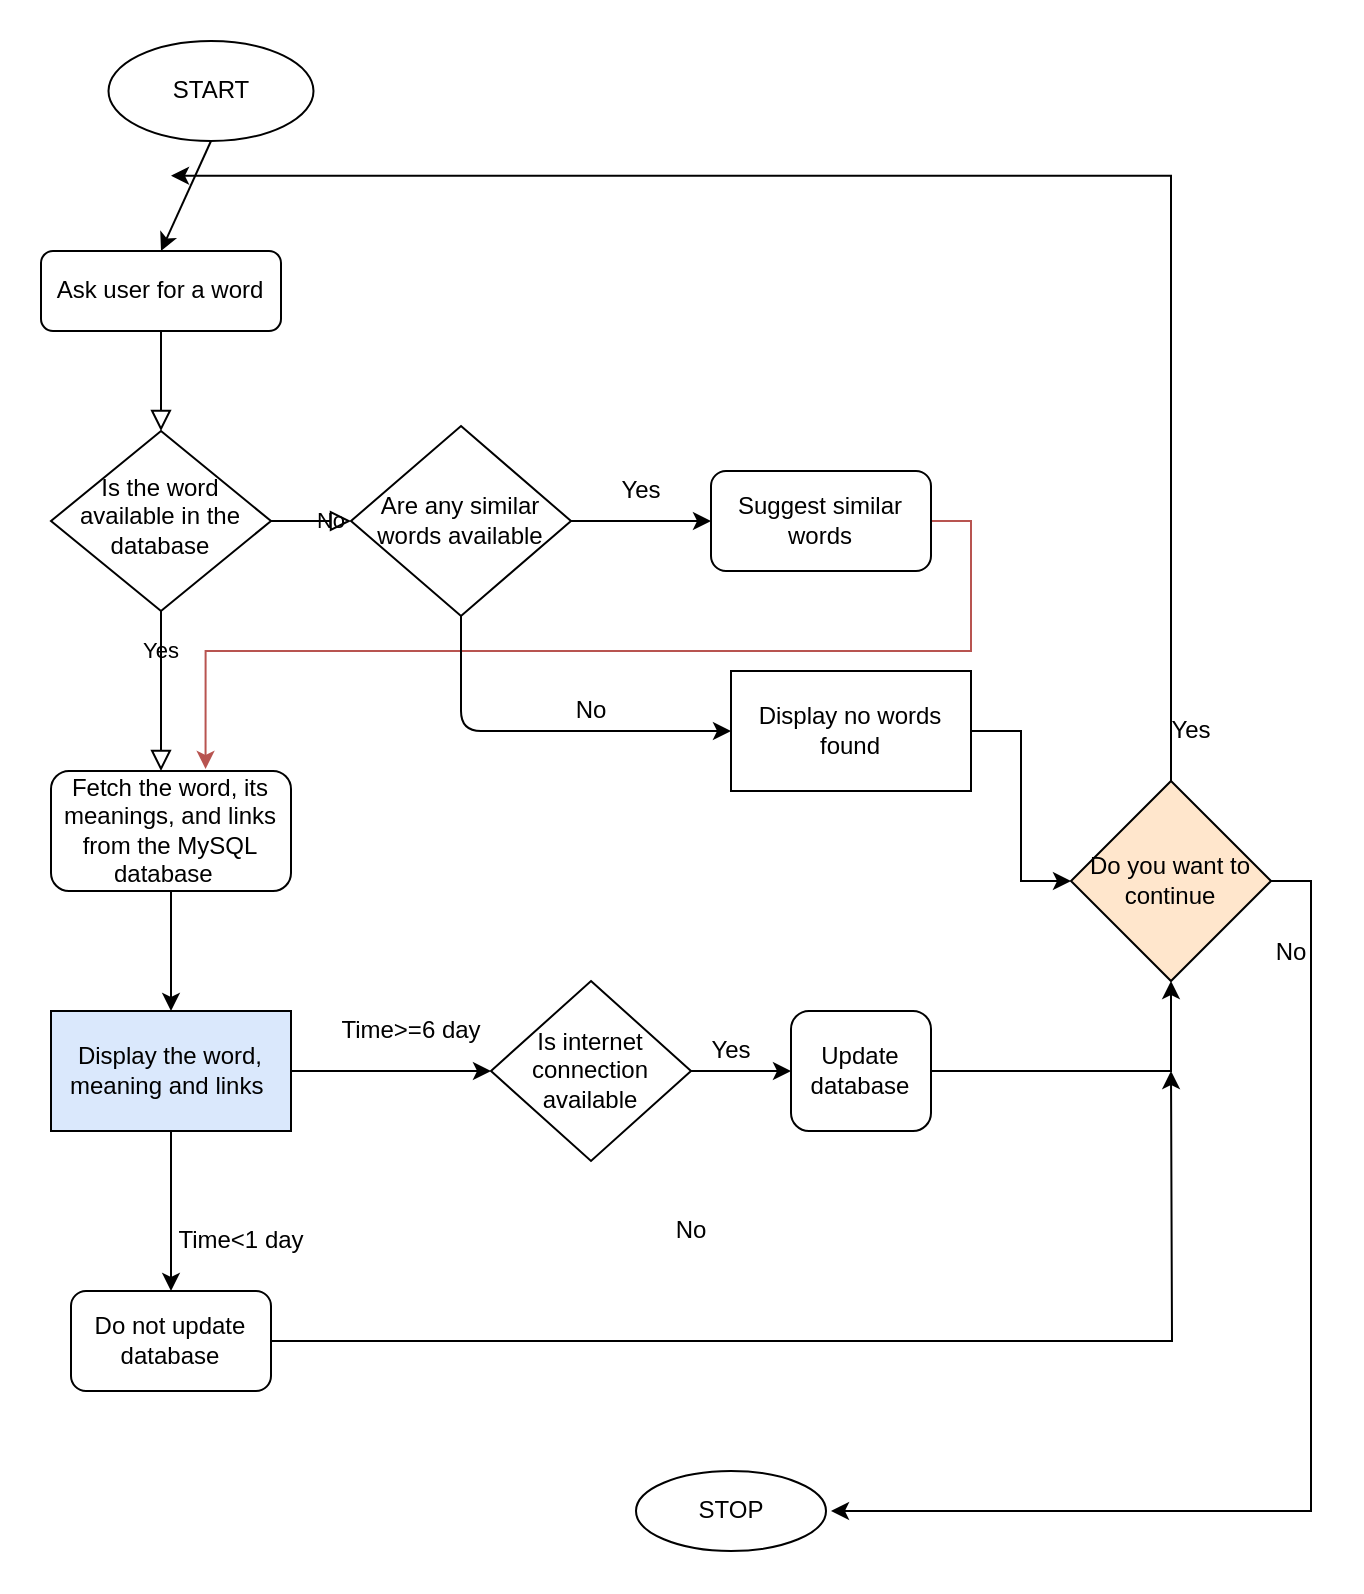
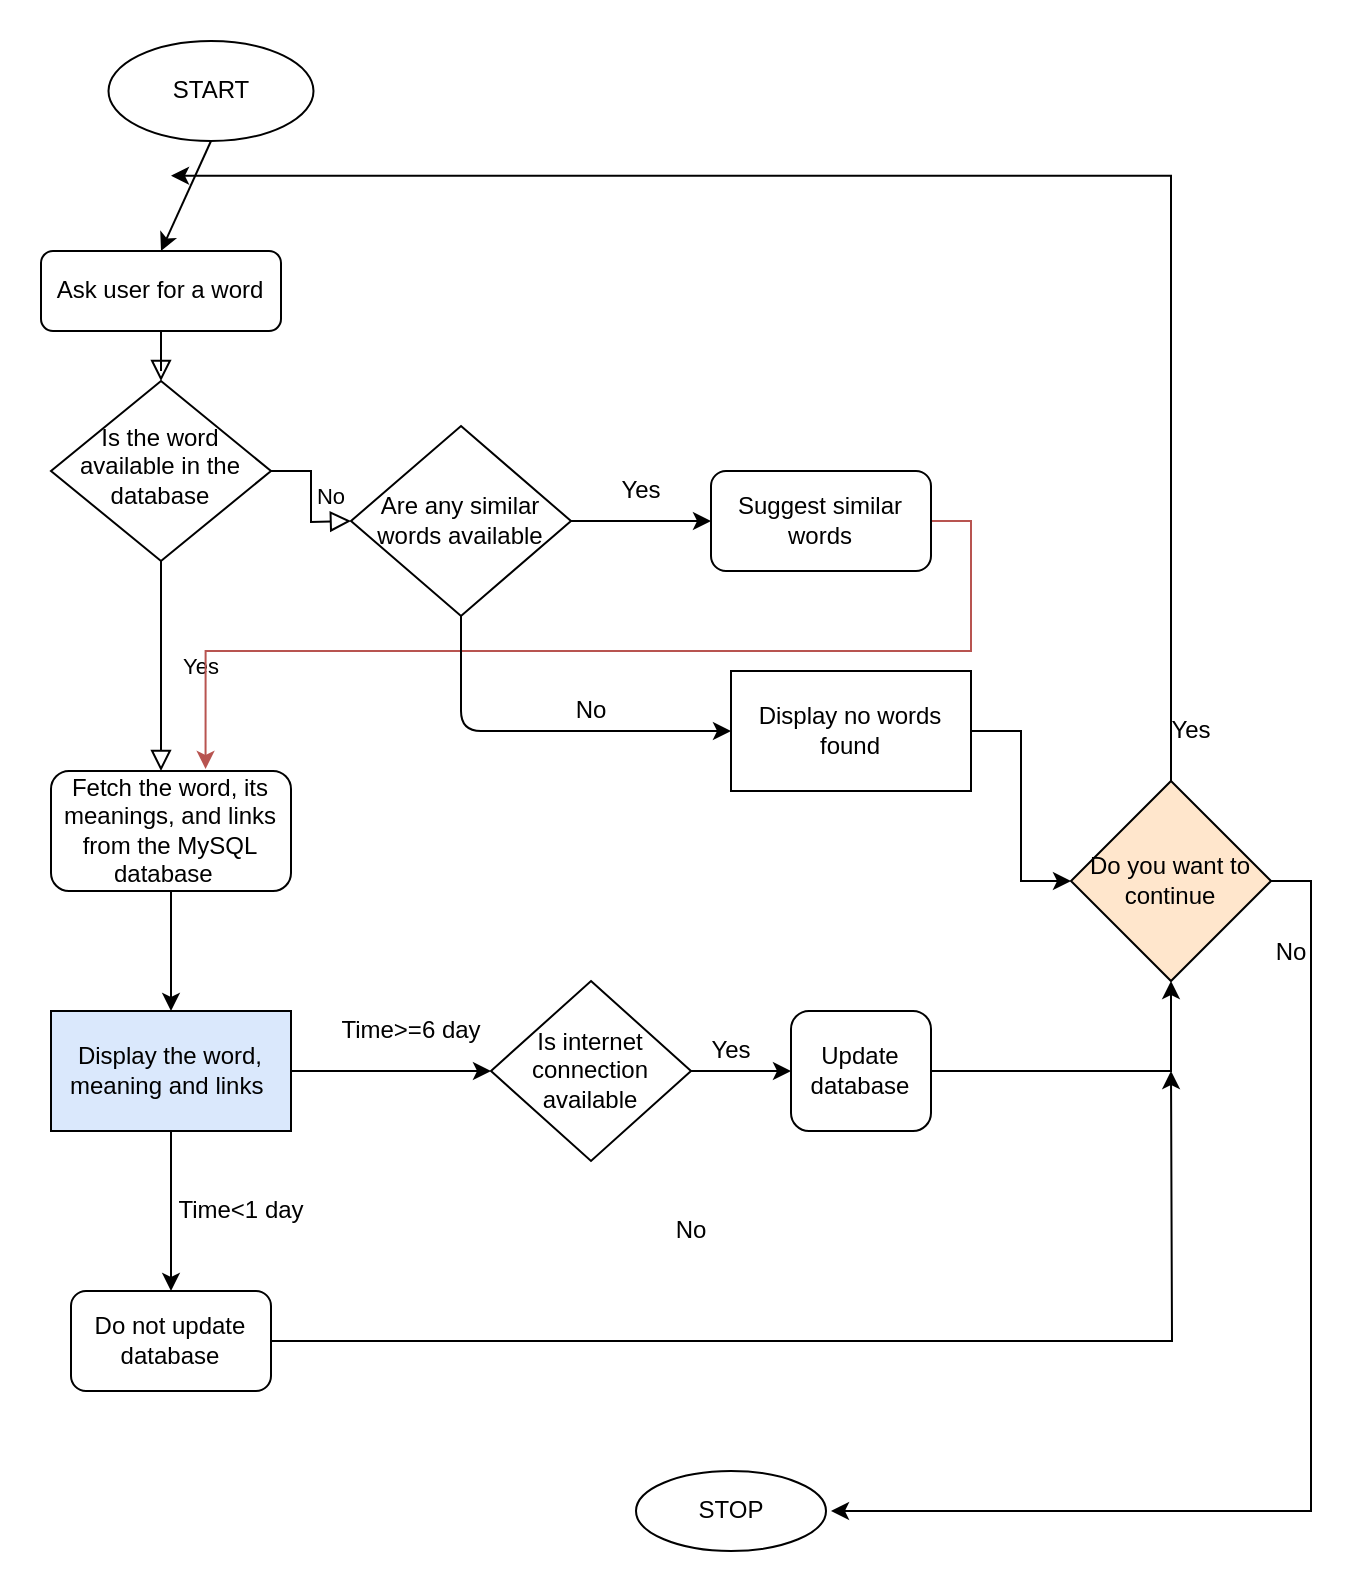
node "Is the word available in the database": moved (161, 521) -> (161, 471)
node "Time<1 day": moved (241, 1241) -> (241, 1211)
